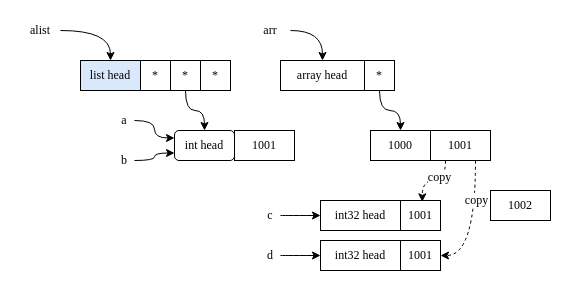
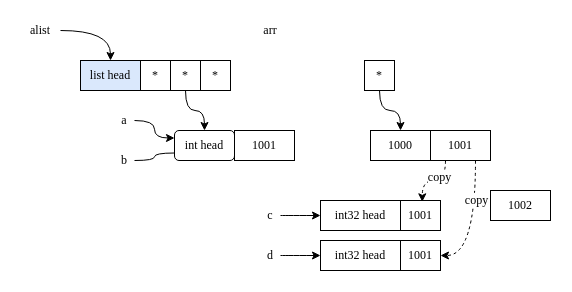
edge "arr" -> "array head": removed
node "array head": removed
edge "b" -> "int head": arrowhead classic -> none
